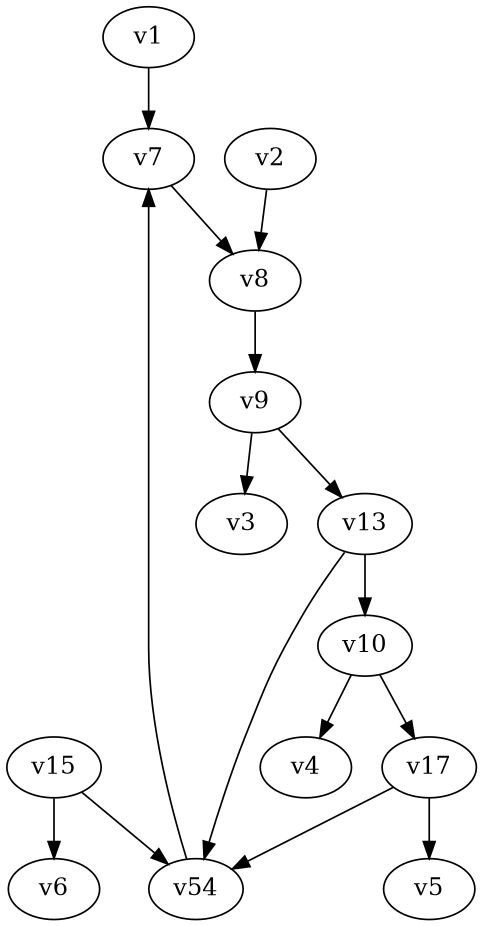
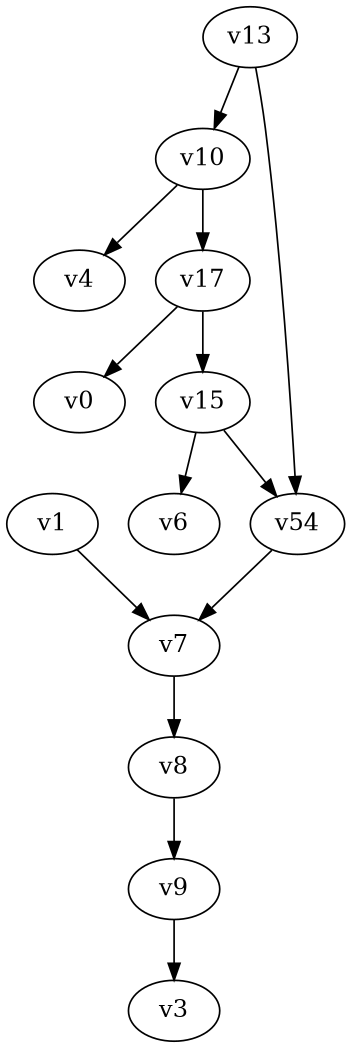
node "v2": removed
edge "v9" -> "v13": removed
edge "v17" -> "v54": now "v17" -> "v15"
node "v5": label "v5" -> "v0"
